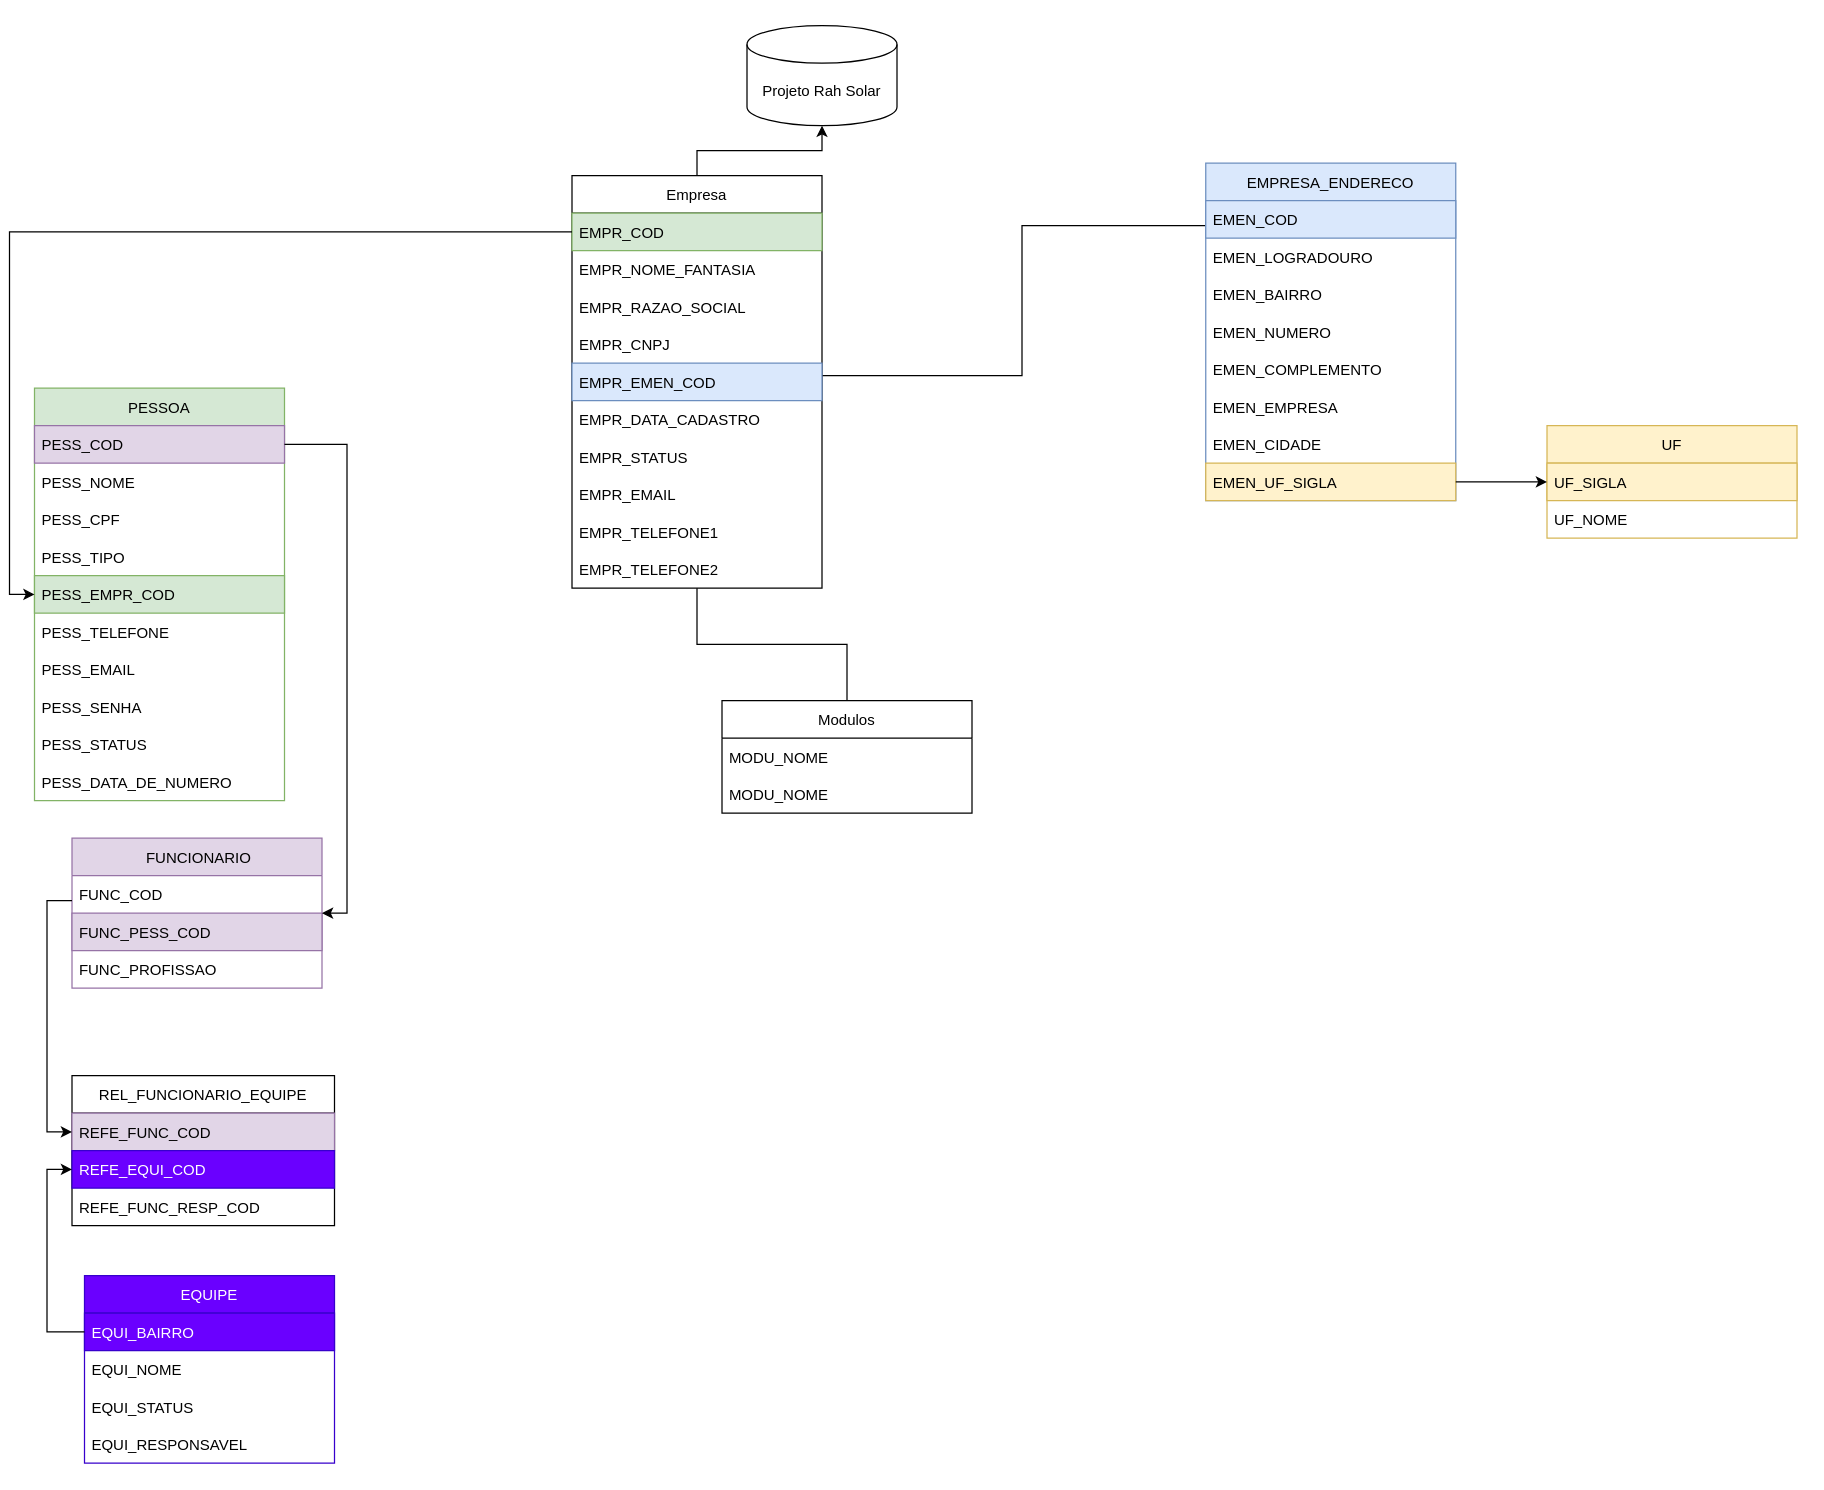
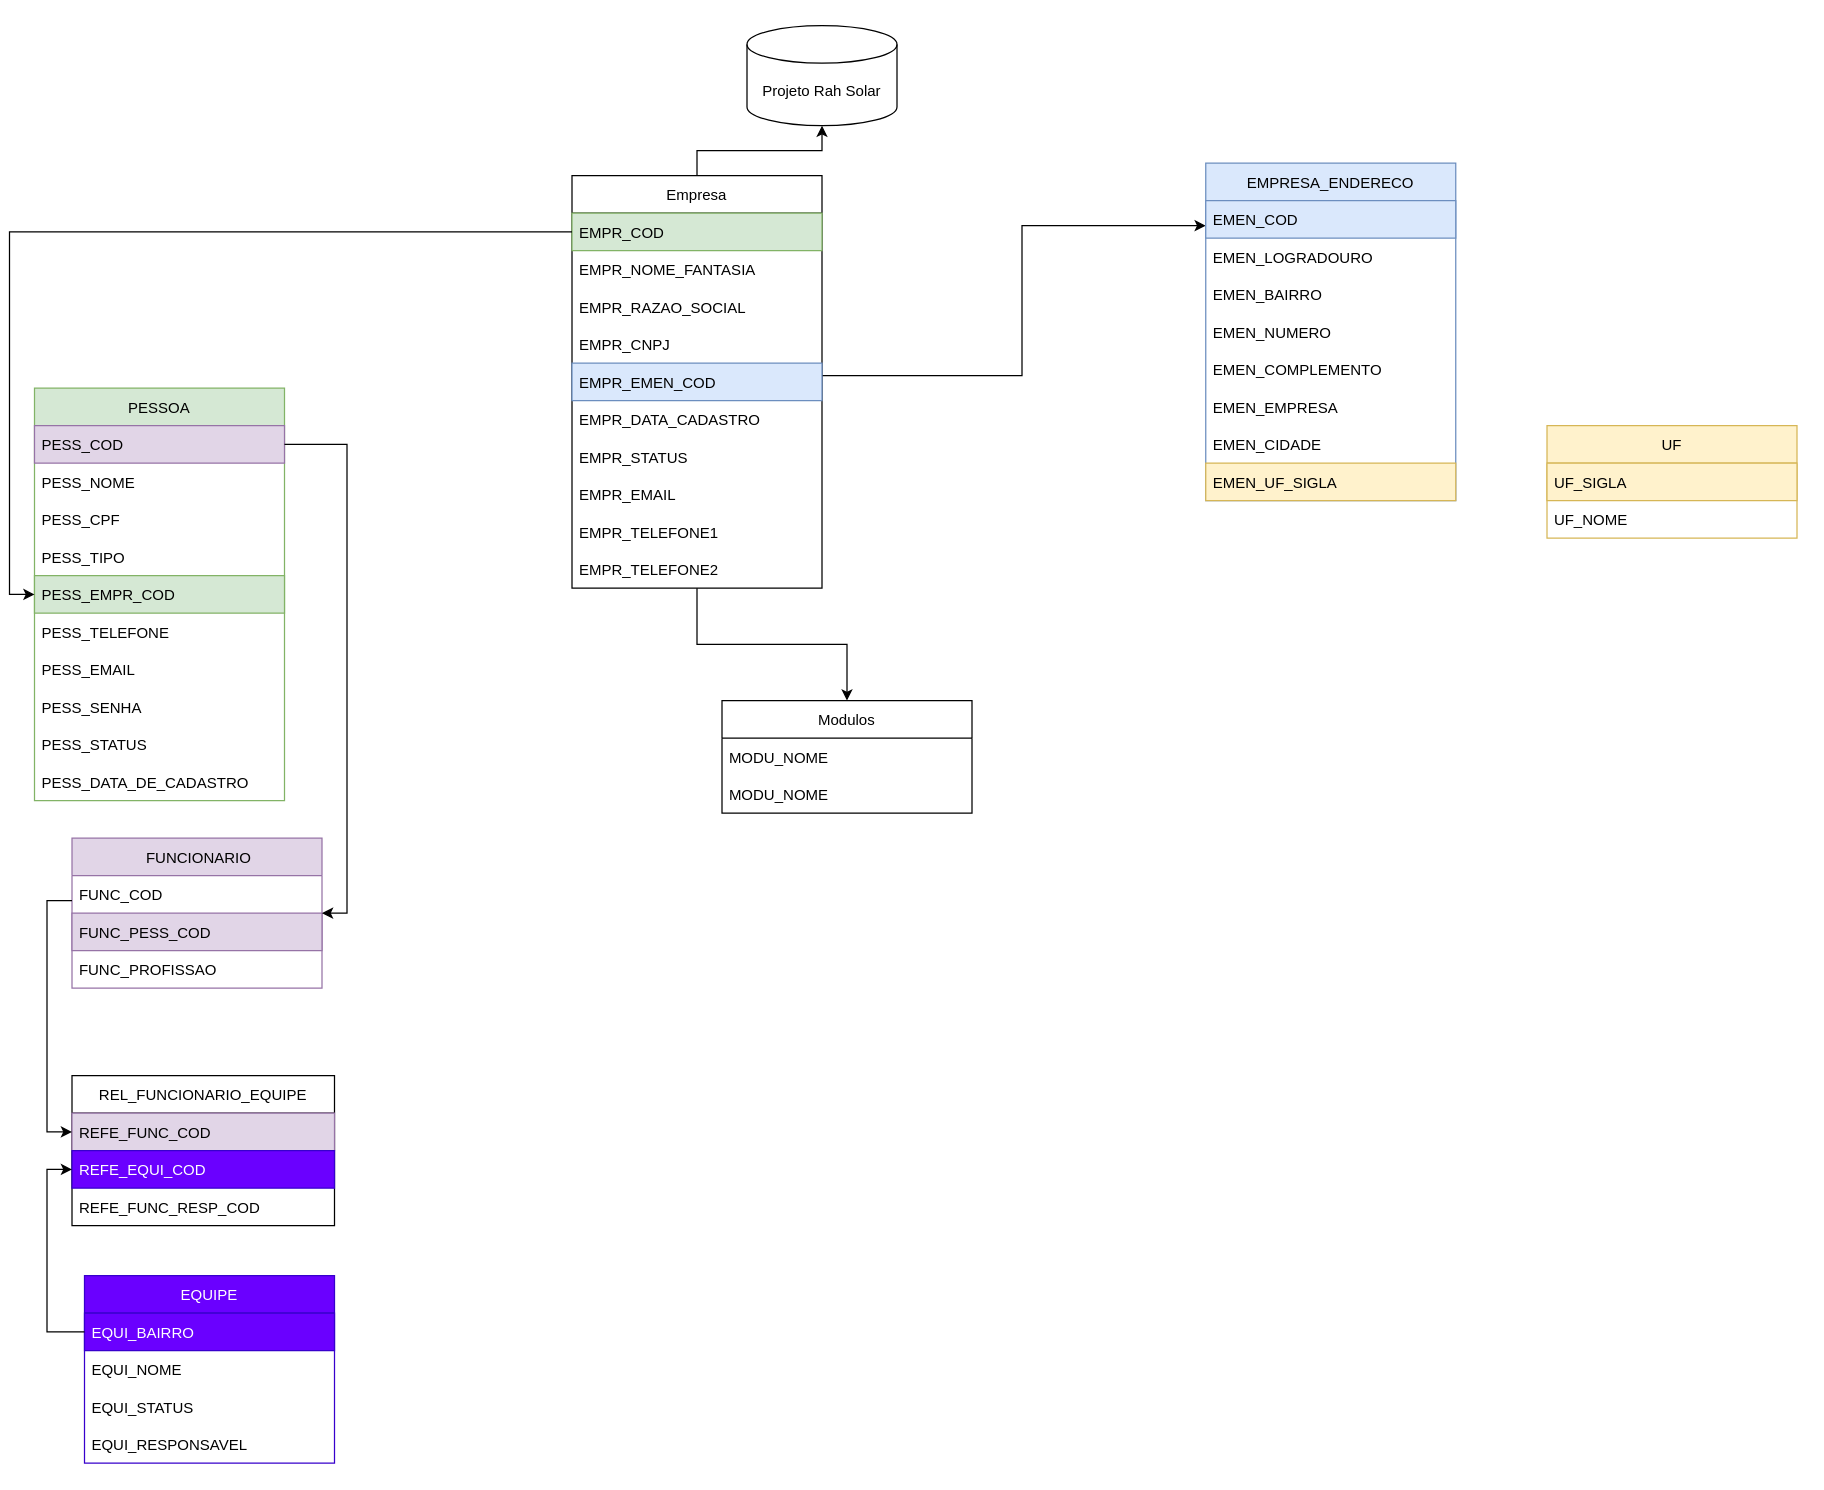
edge "EMEN_COD" -- "Empresa": arrowhead none -> classic
edge "EMEN_UF_SIGLA" -> "UF_SIGLA": removed
edge "Empresa" -- "Modulos": arrowhead none -> classic
node "PESS_DATA_DE_NUMERO": label "PESS_DATA_DE_NUMERO" -> "PESS_DATA_DE_CADASTRO"
